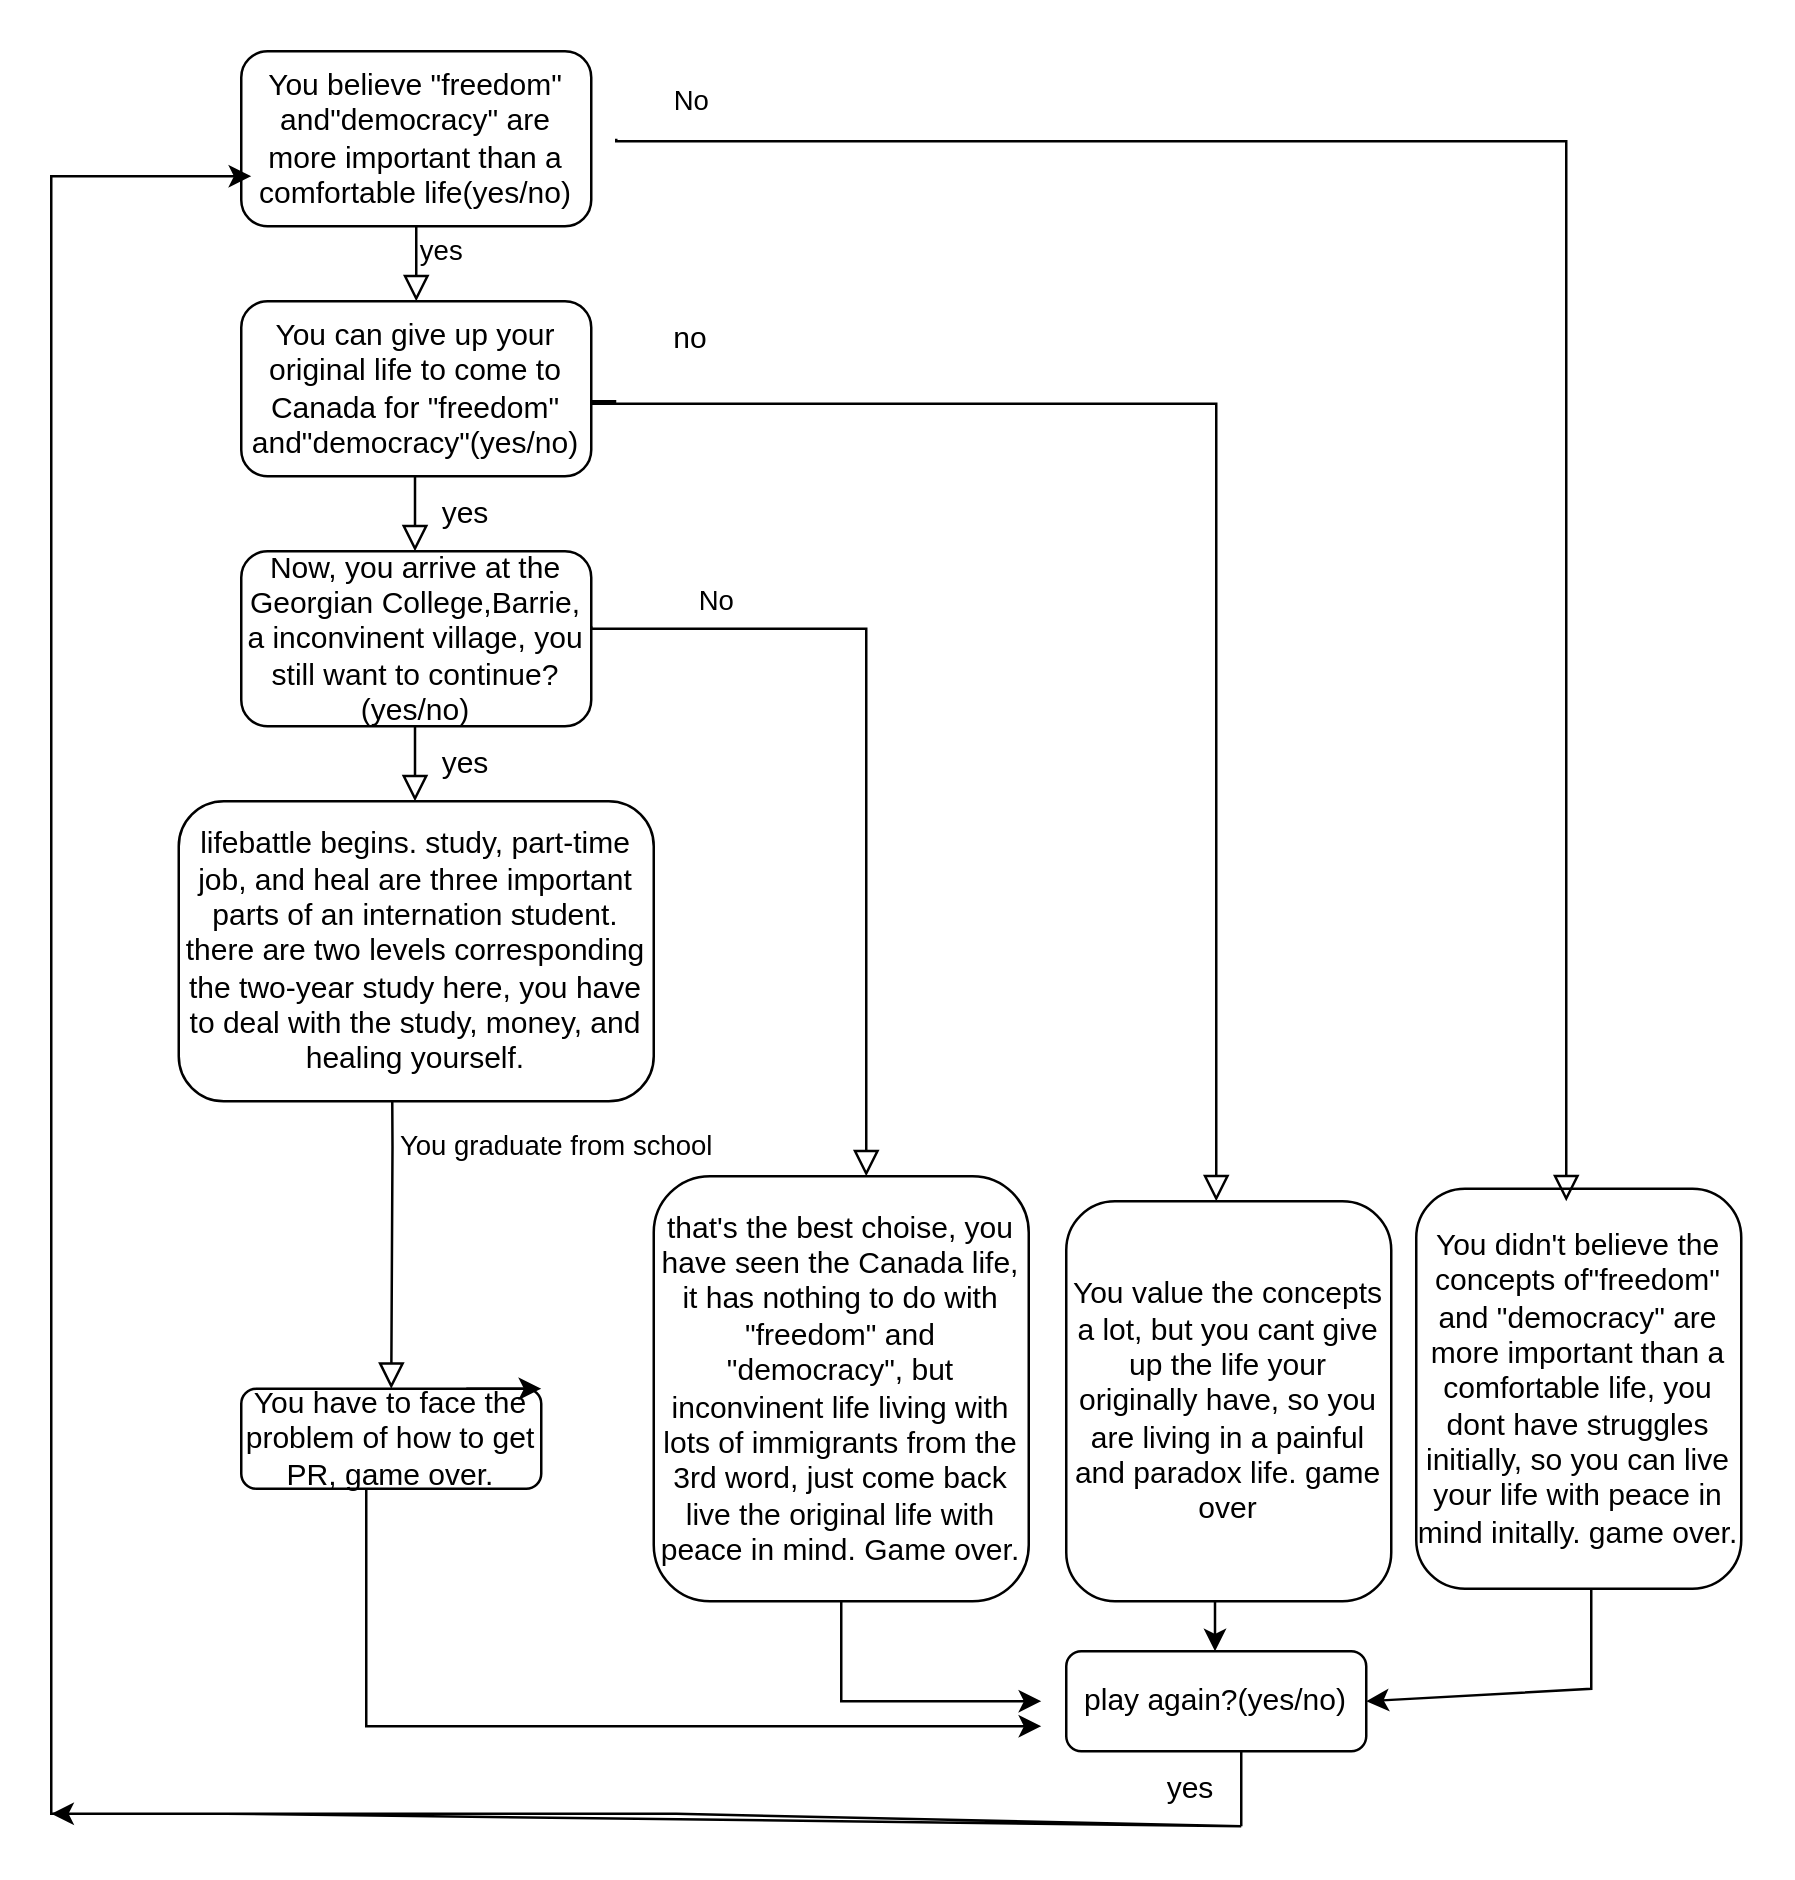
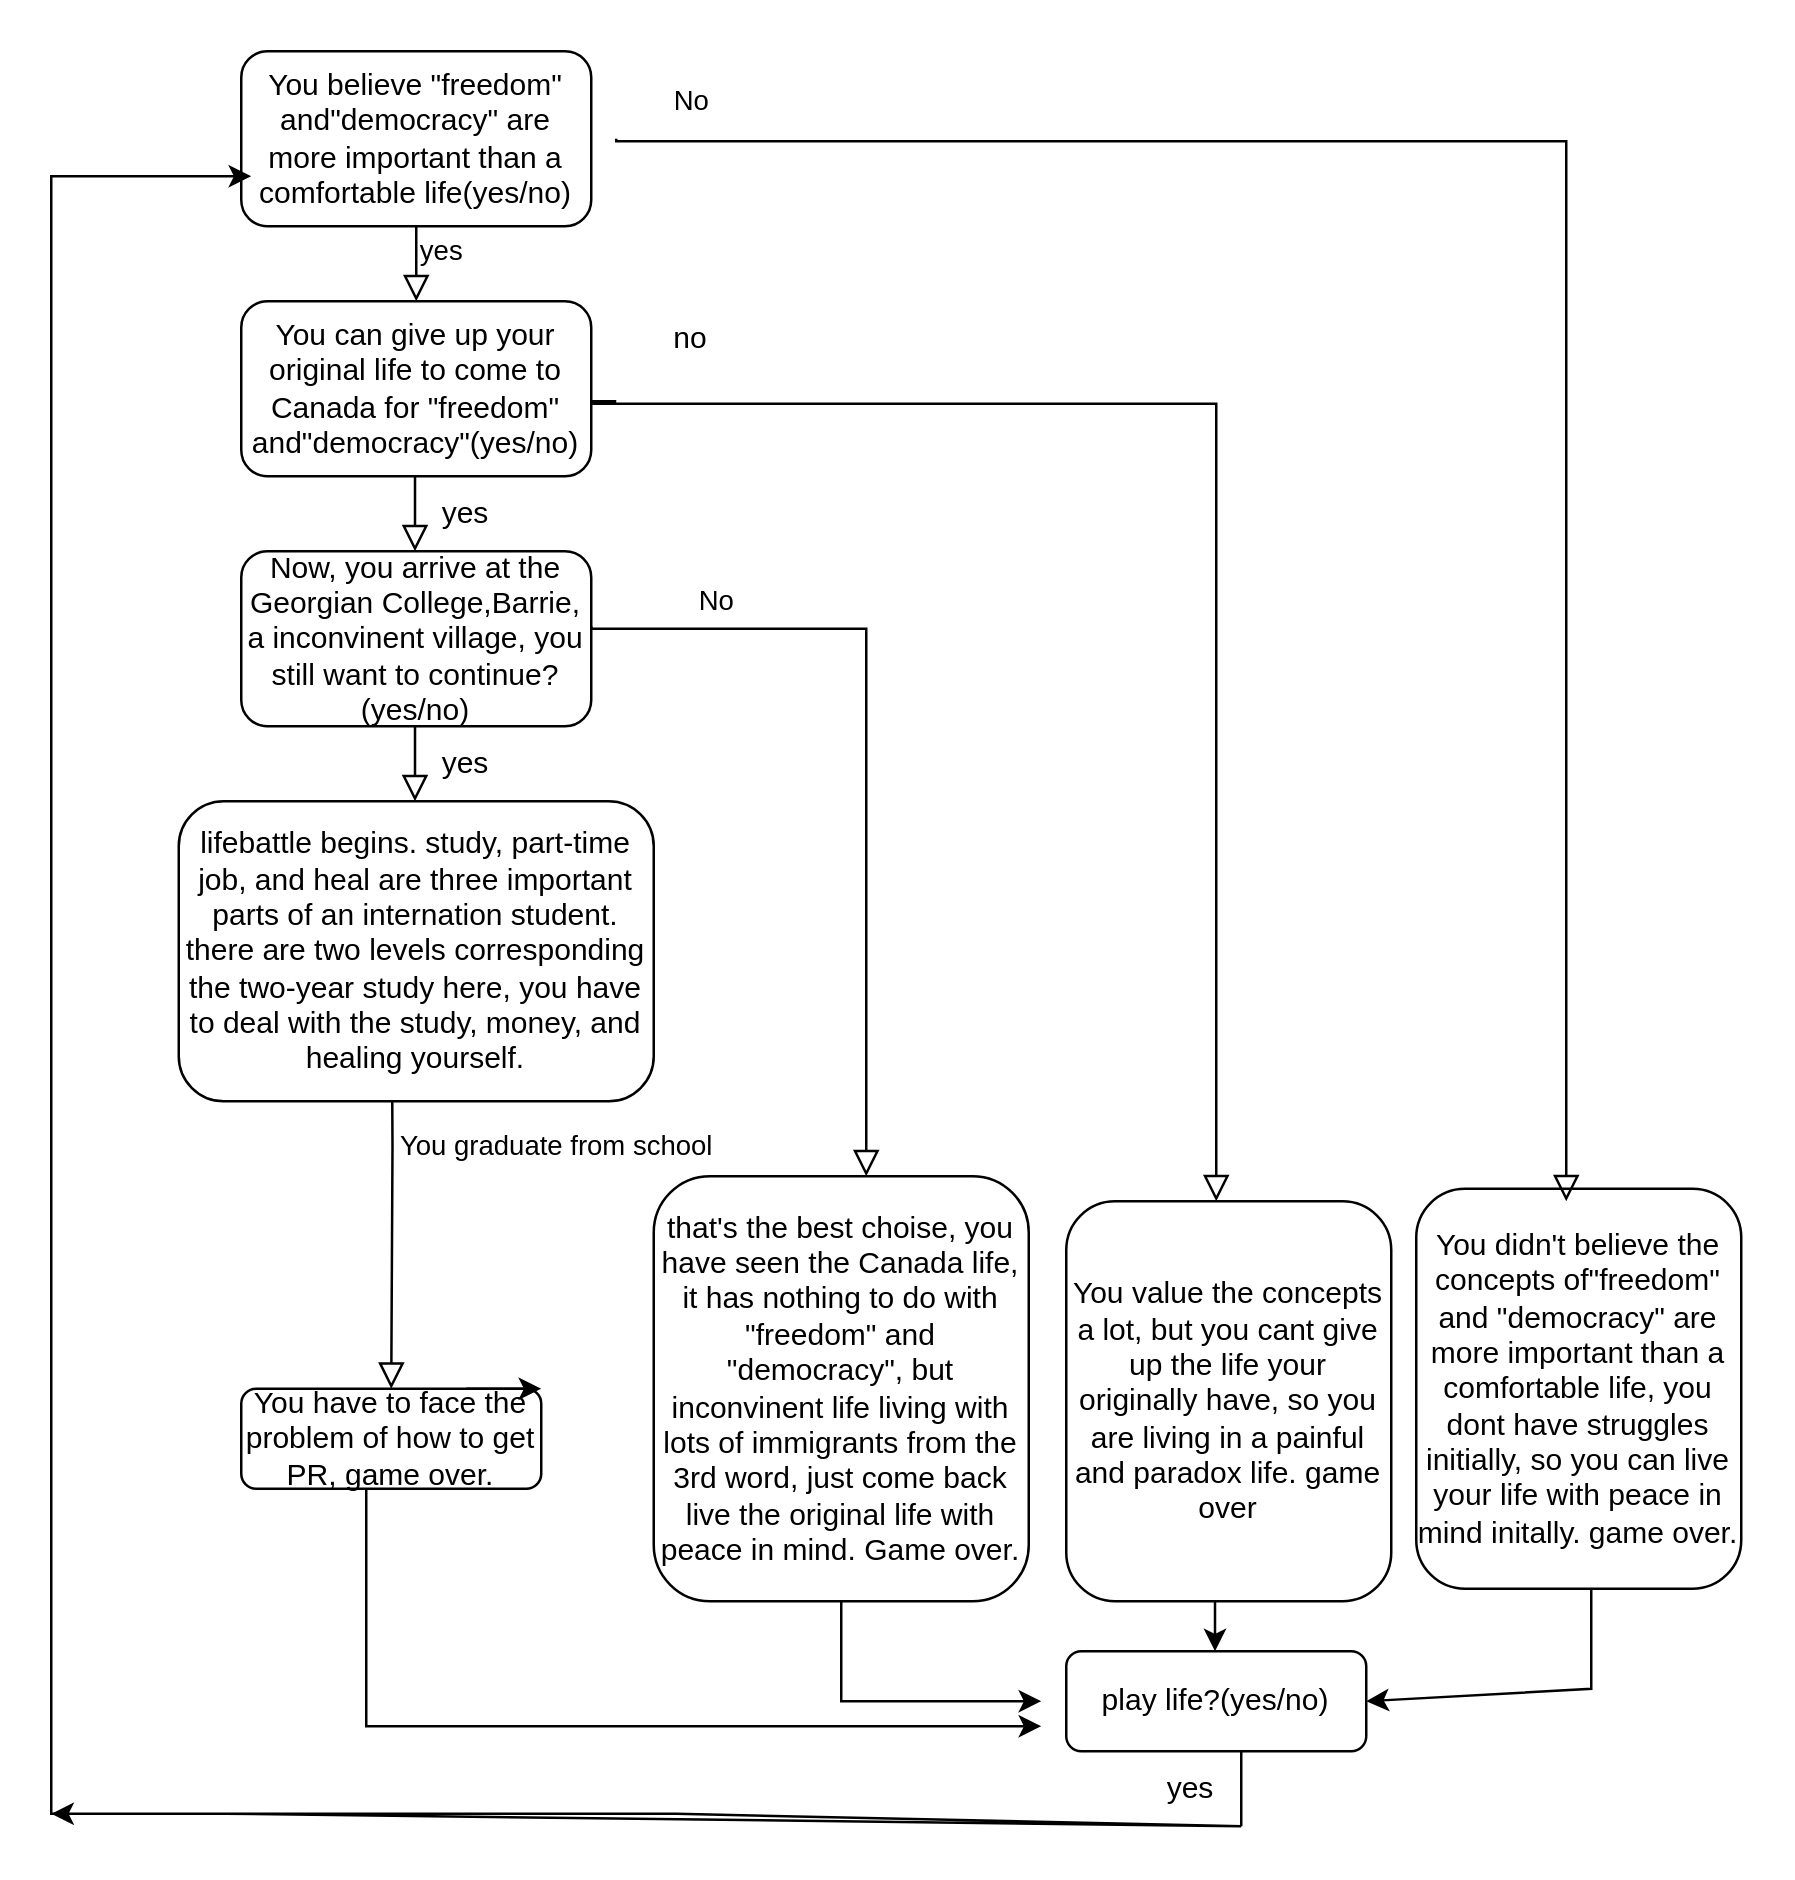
node "play again?(yes/no)": label "play again?(yes/no)" -> "play life?(yes/no)"
